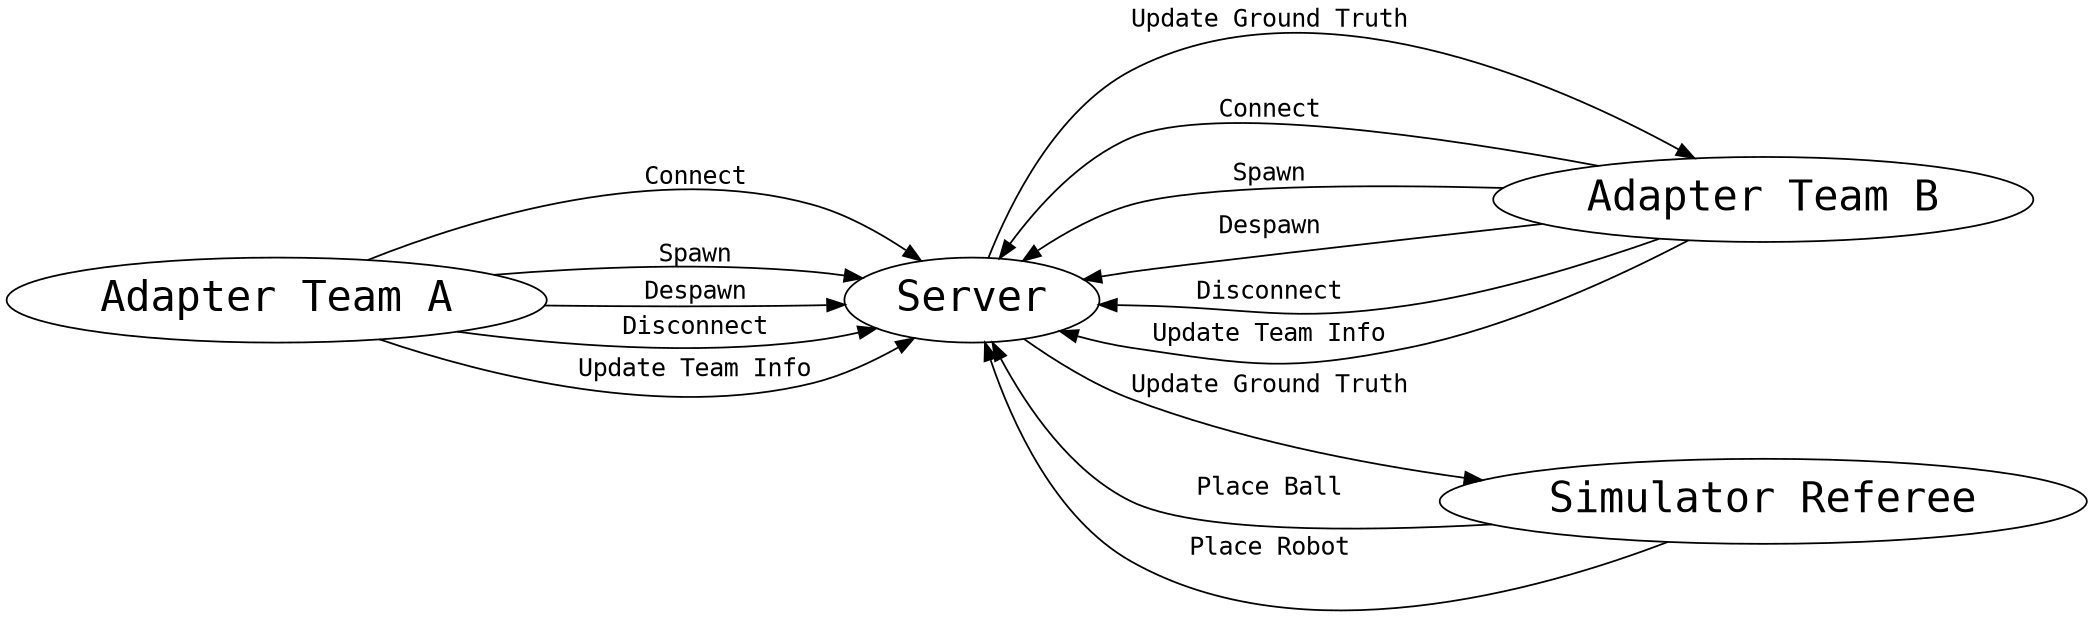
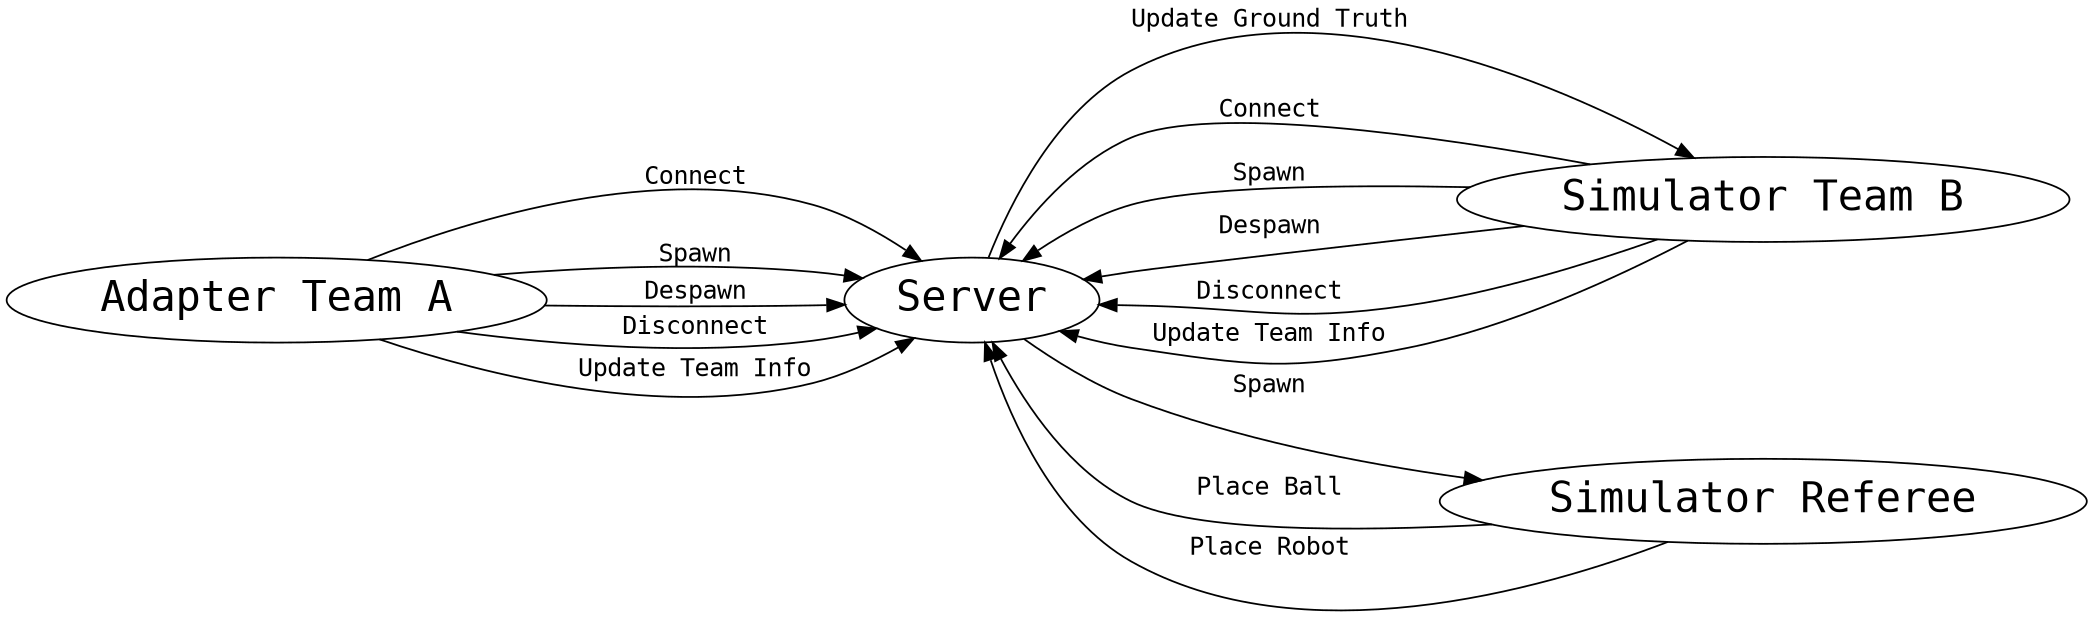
node "Adapter Team B": label "Adapter Team B" -> "Simulator Team B"
edge "Server" -> "Simulator Referee": label "Update Ground Truth" -> "Spawn"
